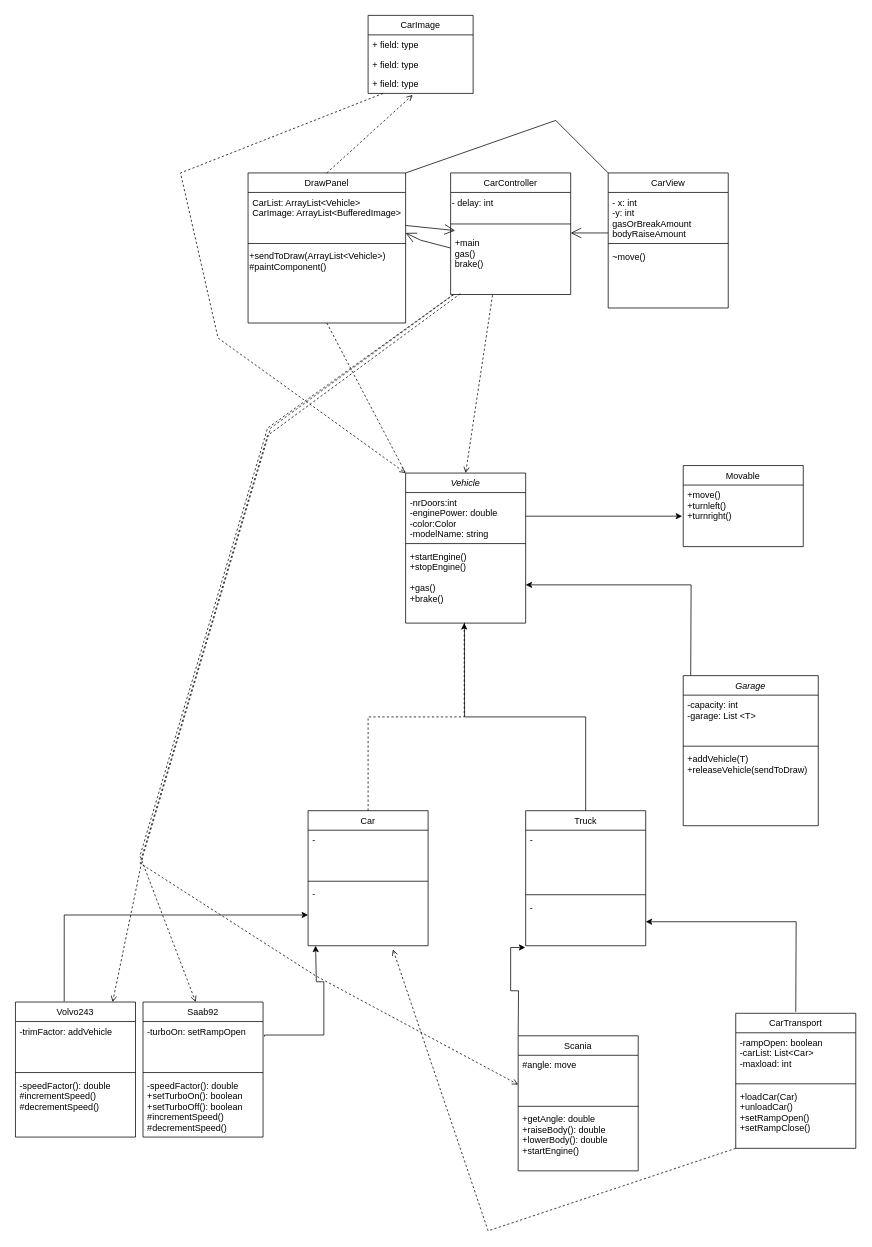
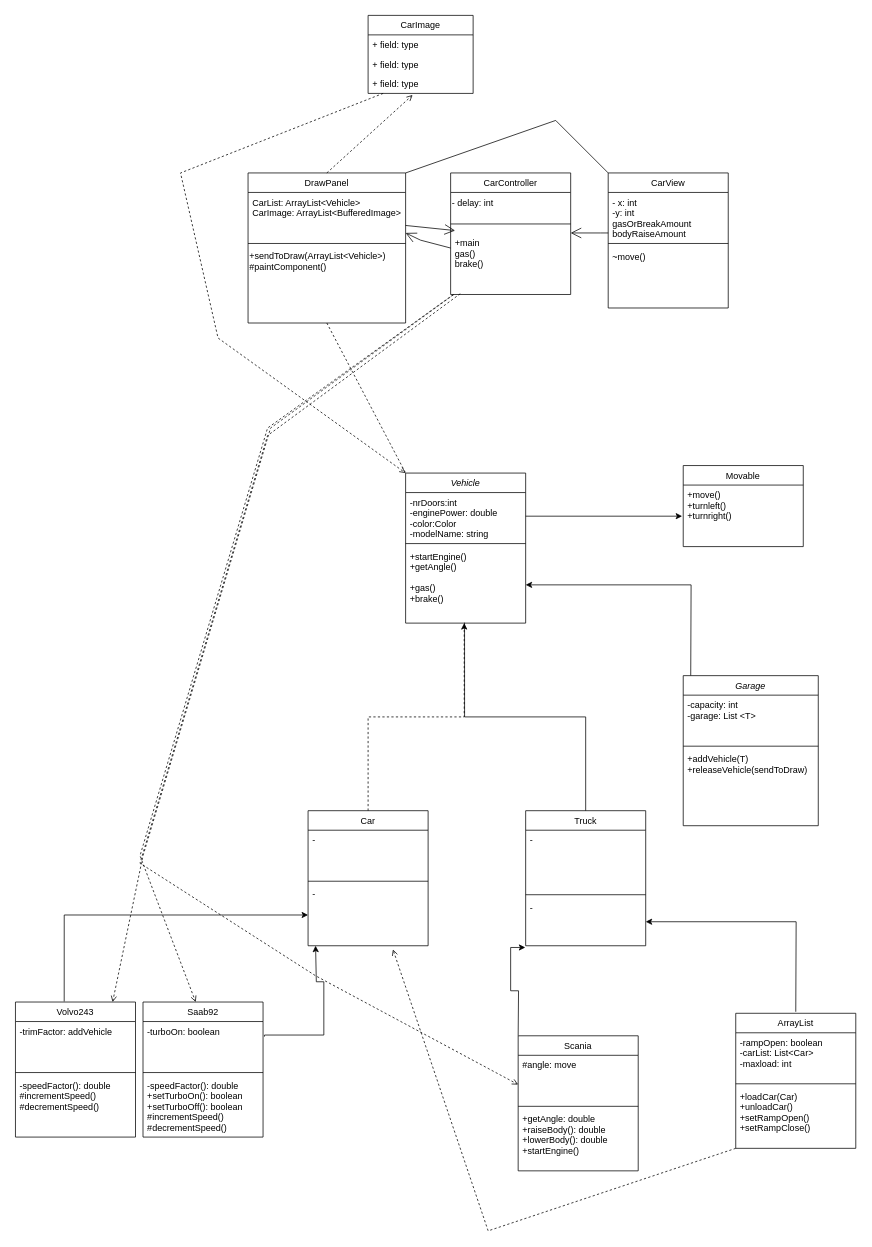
edge "+main gas() brake()" -> "Vehicle": removed
node "+startEngine() +stopEngine() +gas() +brake()": label "+startEngine() +stopEngine() +gas() +brake()" -> "+startEngine() +getAngle() +gas() +brake()"
node "CarTransport": label "CarTransport" -> "ArrayList"
node "-turboOn: setRampOpen": label "-turboOn: setRampOpen" -> "-turboOn: boolean"
